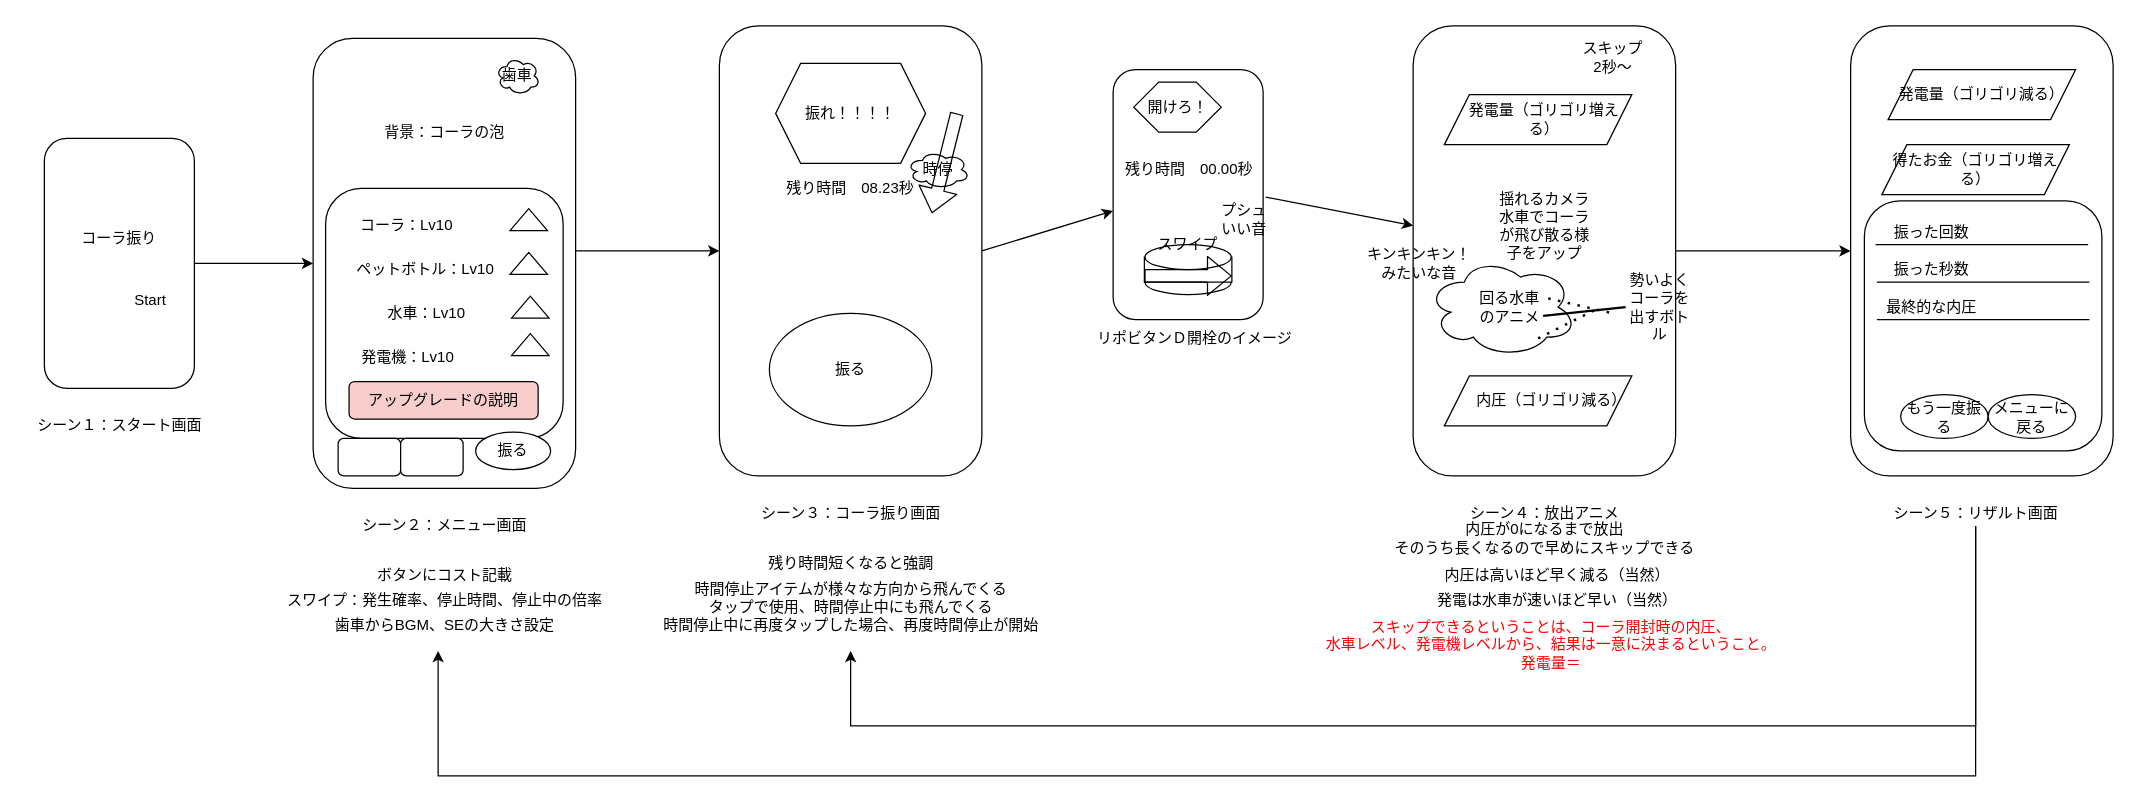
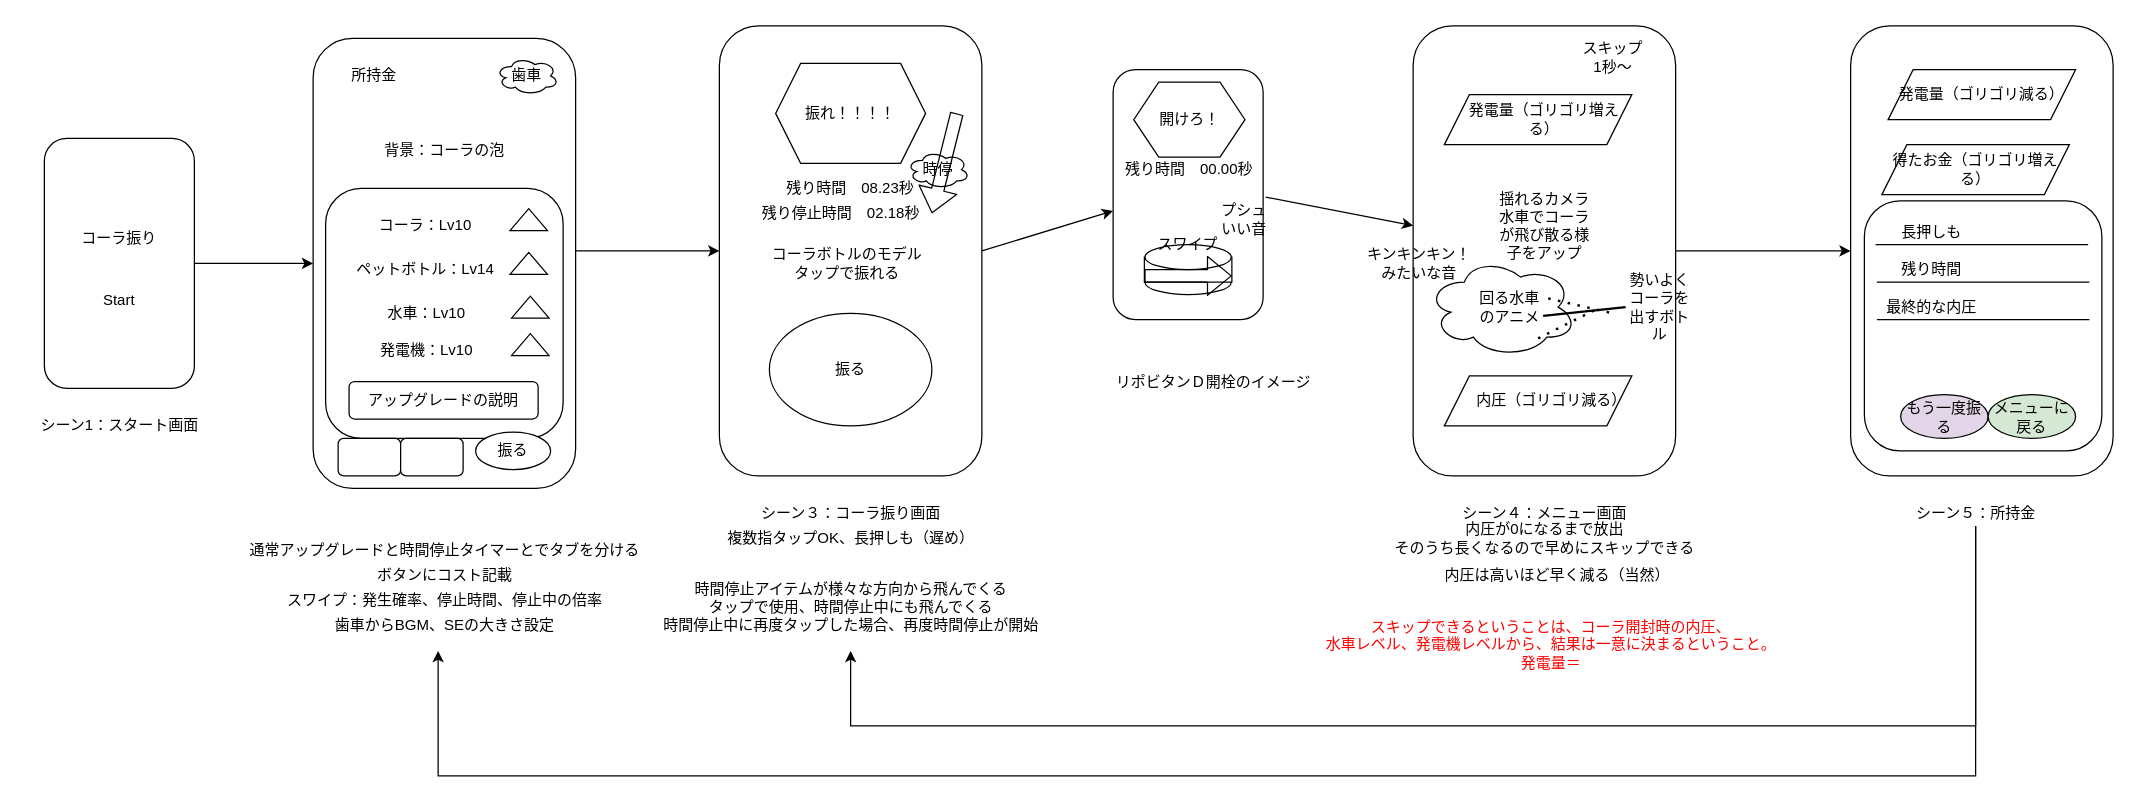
node "スキップ 2秒～": label "スキップ 2秒～" -> "スキップ 1秒～"
node "所持金": added
node "歯車": size 44x38 -> 63x38
node "開けろ！": size 88x50 -> 111x75
node "背景：コーラの泡": moved (444, 132) -> (444, 151)
node "残り停止時間 02.18秒": added
node "コーラ：Lv10": moved (407, 226) -> (426, 226)
node "振った回数": label "振った回数" -> "長押しも"
node "コーラボトルのモデル タップで振れる": added
node "ペットボトル：Lv10": label "ペットボトル：Lv10" -> "ペットボトル：Lv14"
node "振った秒数": label "振った秒数" -> "残り時間"
node "Start": moved (151, 301) -> (119, 301)
node "リポビタンＤ開栓のイメージ": moved (1194, 338) -> (1213, 382)
node "発電機：Lv10": moved (408, 357) -> (427, 351)
node "アップグレードの説明": fillcolor #f8cecc -> #ffffff
node "もう一度振る": fillcolor #ffffff -> #e1d5e7
node "メニューに戻る": fillcolor #ffffff -> #d5e8d4
node "シーン１：スタート画面": label "シーン１：スタート画面" -> "シーン1：スタート画面"
node "シーン４：放出アニメ": label "シーン４：放出アニメ" -> "シーン４：メニュー画面"
node "シーン５：リザルト画面": label "シーン５：リザルト画面" -> "シーン５：所持金"
node "シーン２：メニュー画面": removed
node "複数指タップOK、長押しも（遅め）": added
node "通常アップグレードと時間停止タイマーとでタブを分ける": added
node "残り時間短くなると強調": removed
node "発電は水車が速いほど早い（当然）": removed
